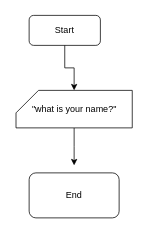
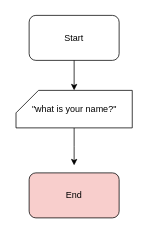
node "Start": size 71x30 -> 90x45
node "End": fillcolor #ffffff -> #f8cecc
